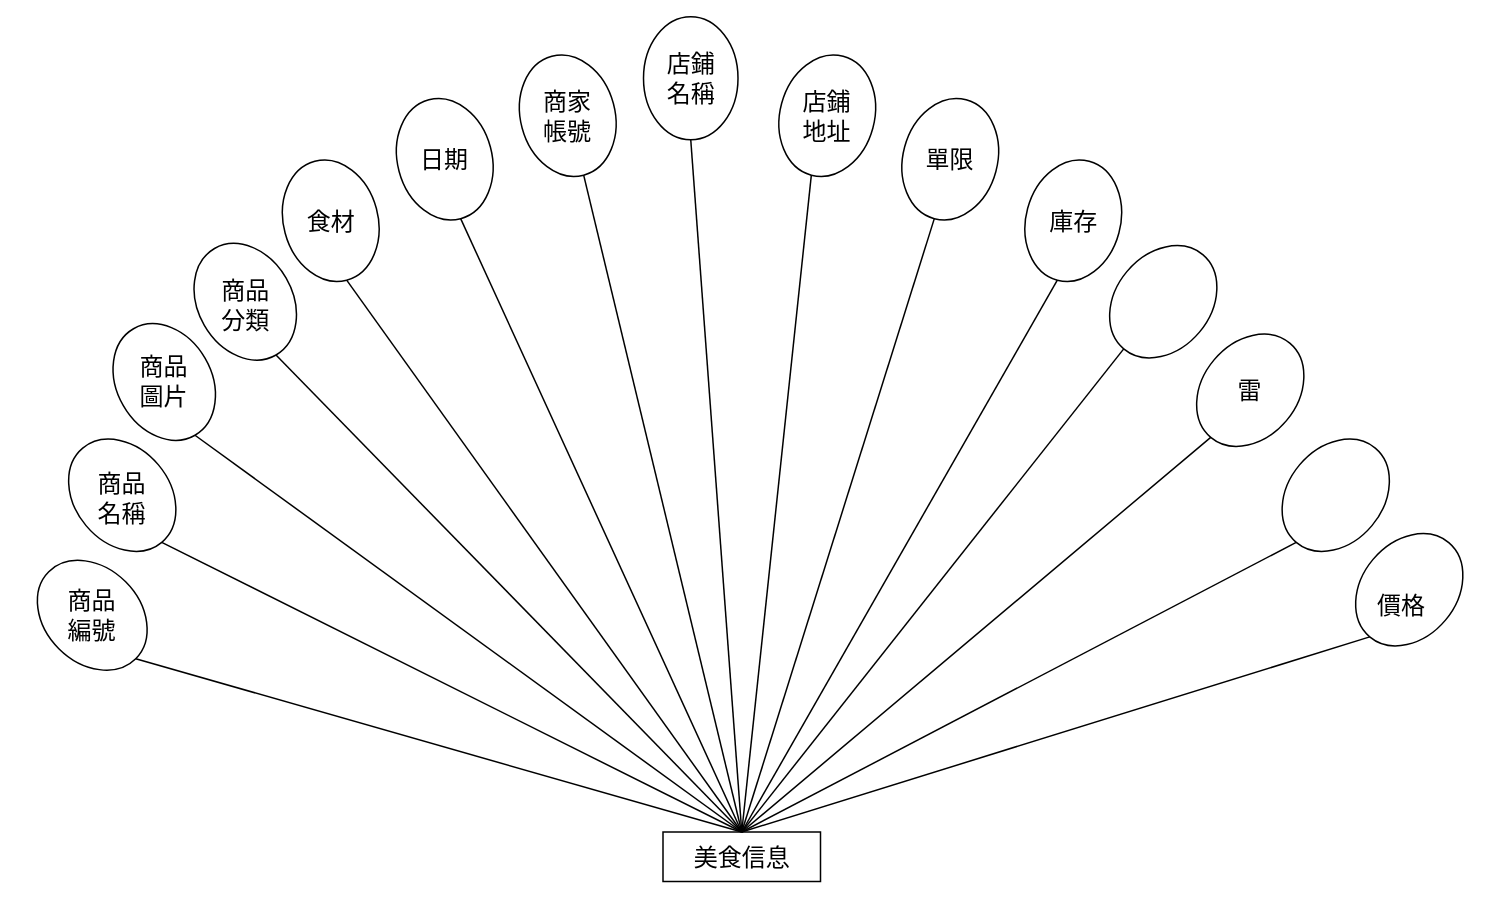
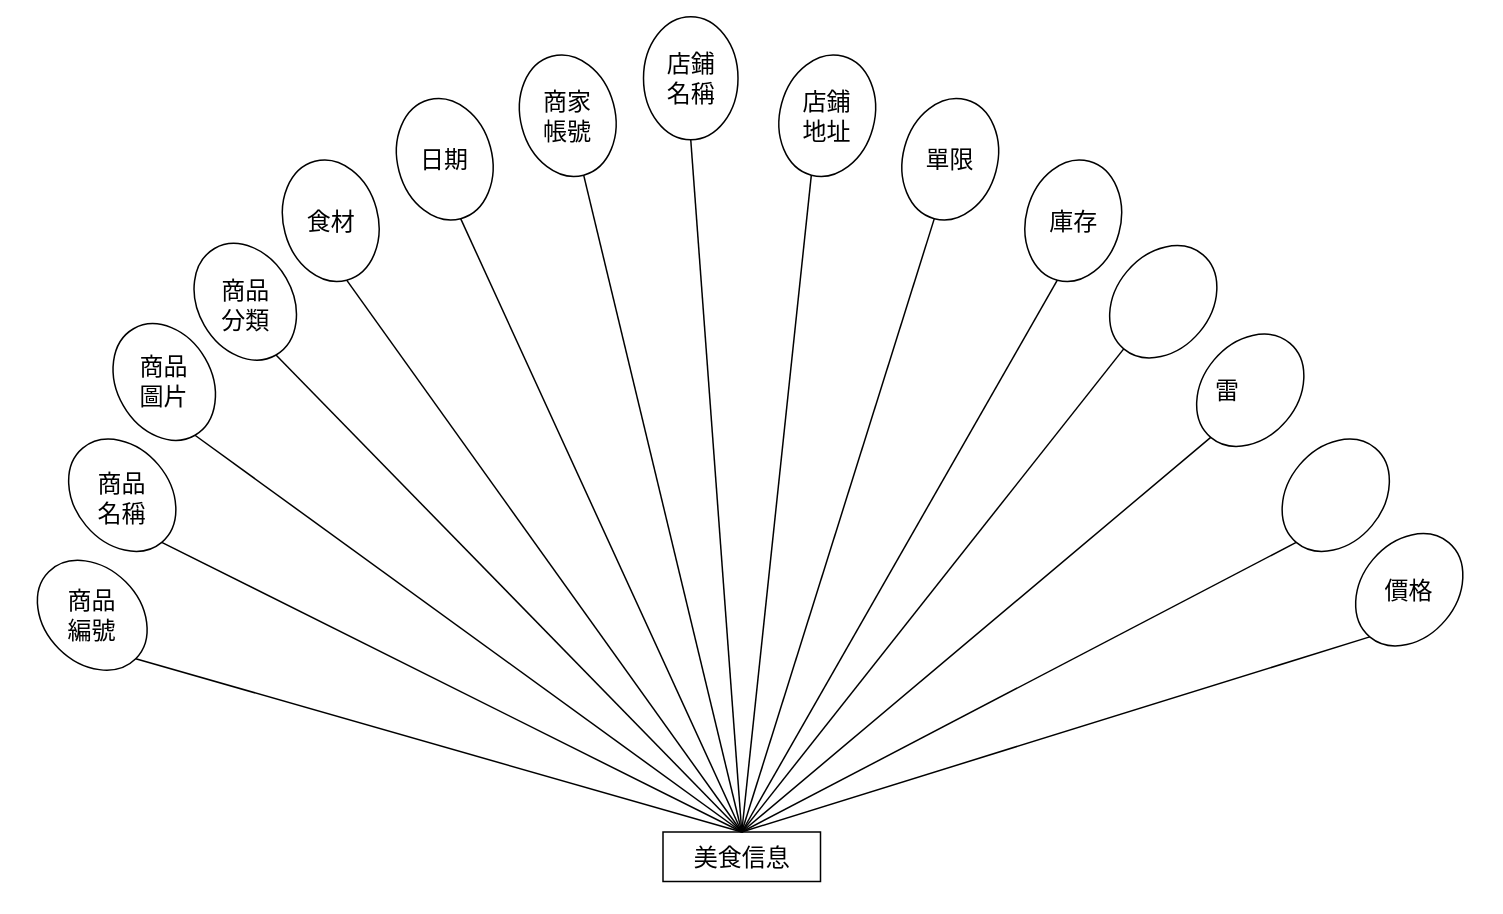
node "雷": moved (1250, 390) -> (1228, 390)
node "價格": moved (1402, 605) -> (1409, 590)
